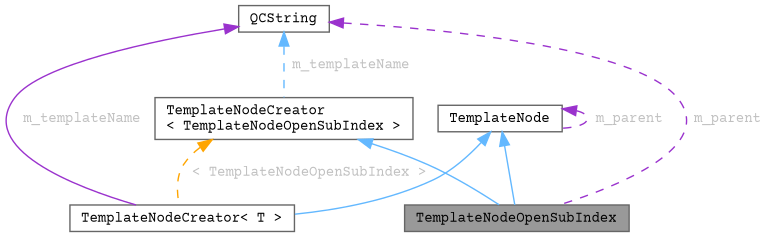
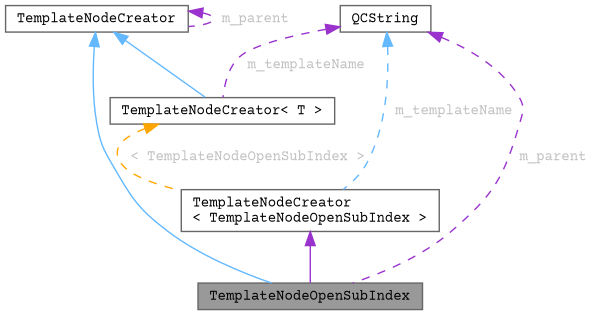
edge "TemplateNodeCreator< T >" -> "QCString": style solid -> dashed
node "TemplateNode": label "TemplateNode" -> "TemplateNodeCreator"
edge "TemplateNodeOpenSubIndex" -> "TemplateNodeCreator < TemplateNodeOpenSubIndex >": color steelblue1 -> darkorchid3
edge "TemplateNodeCreator< T >" -> "TemplateNodeCreator < TemplateNodeOpenSubIndex >": reversed
